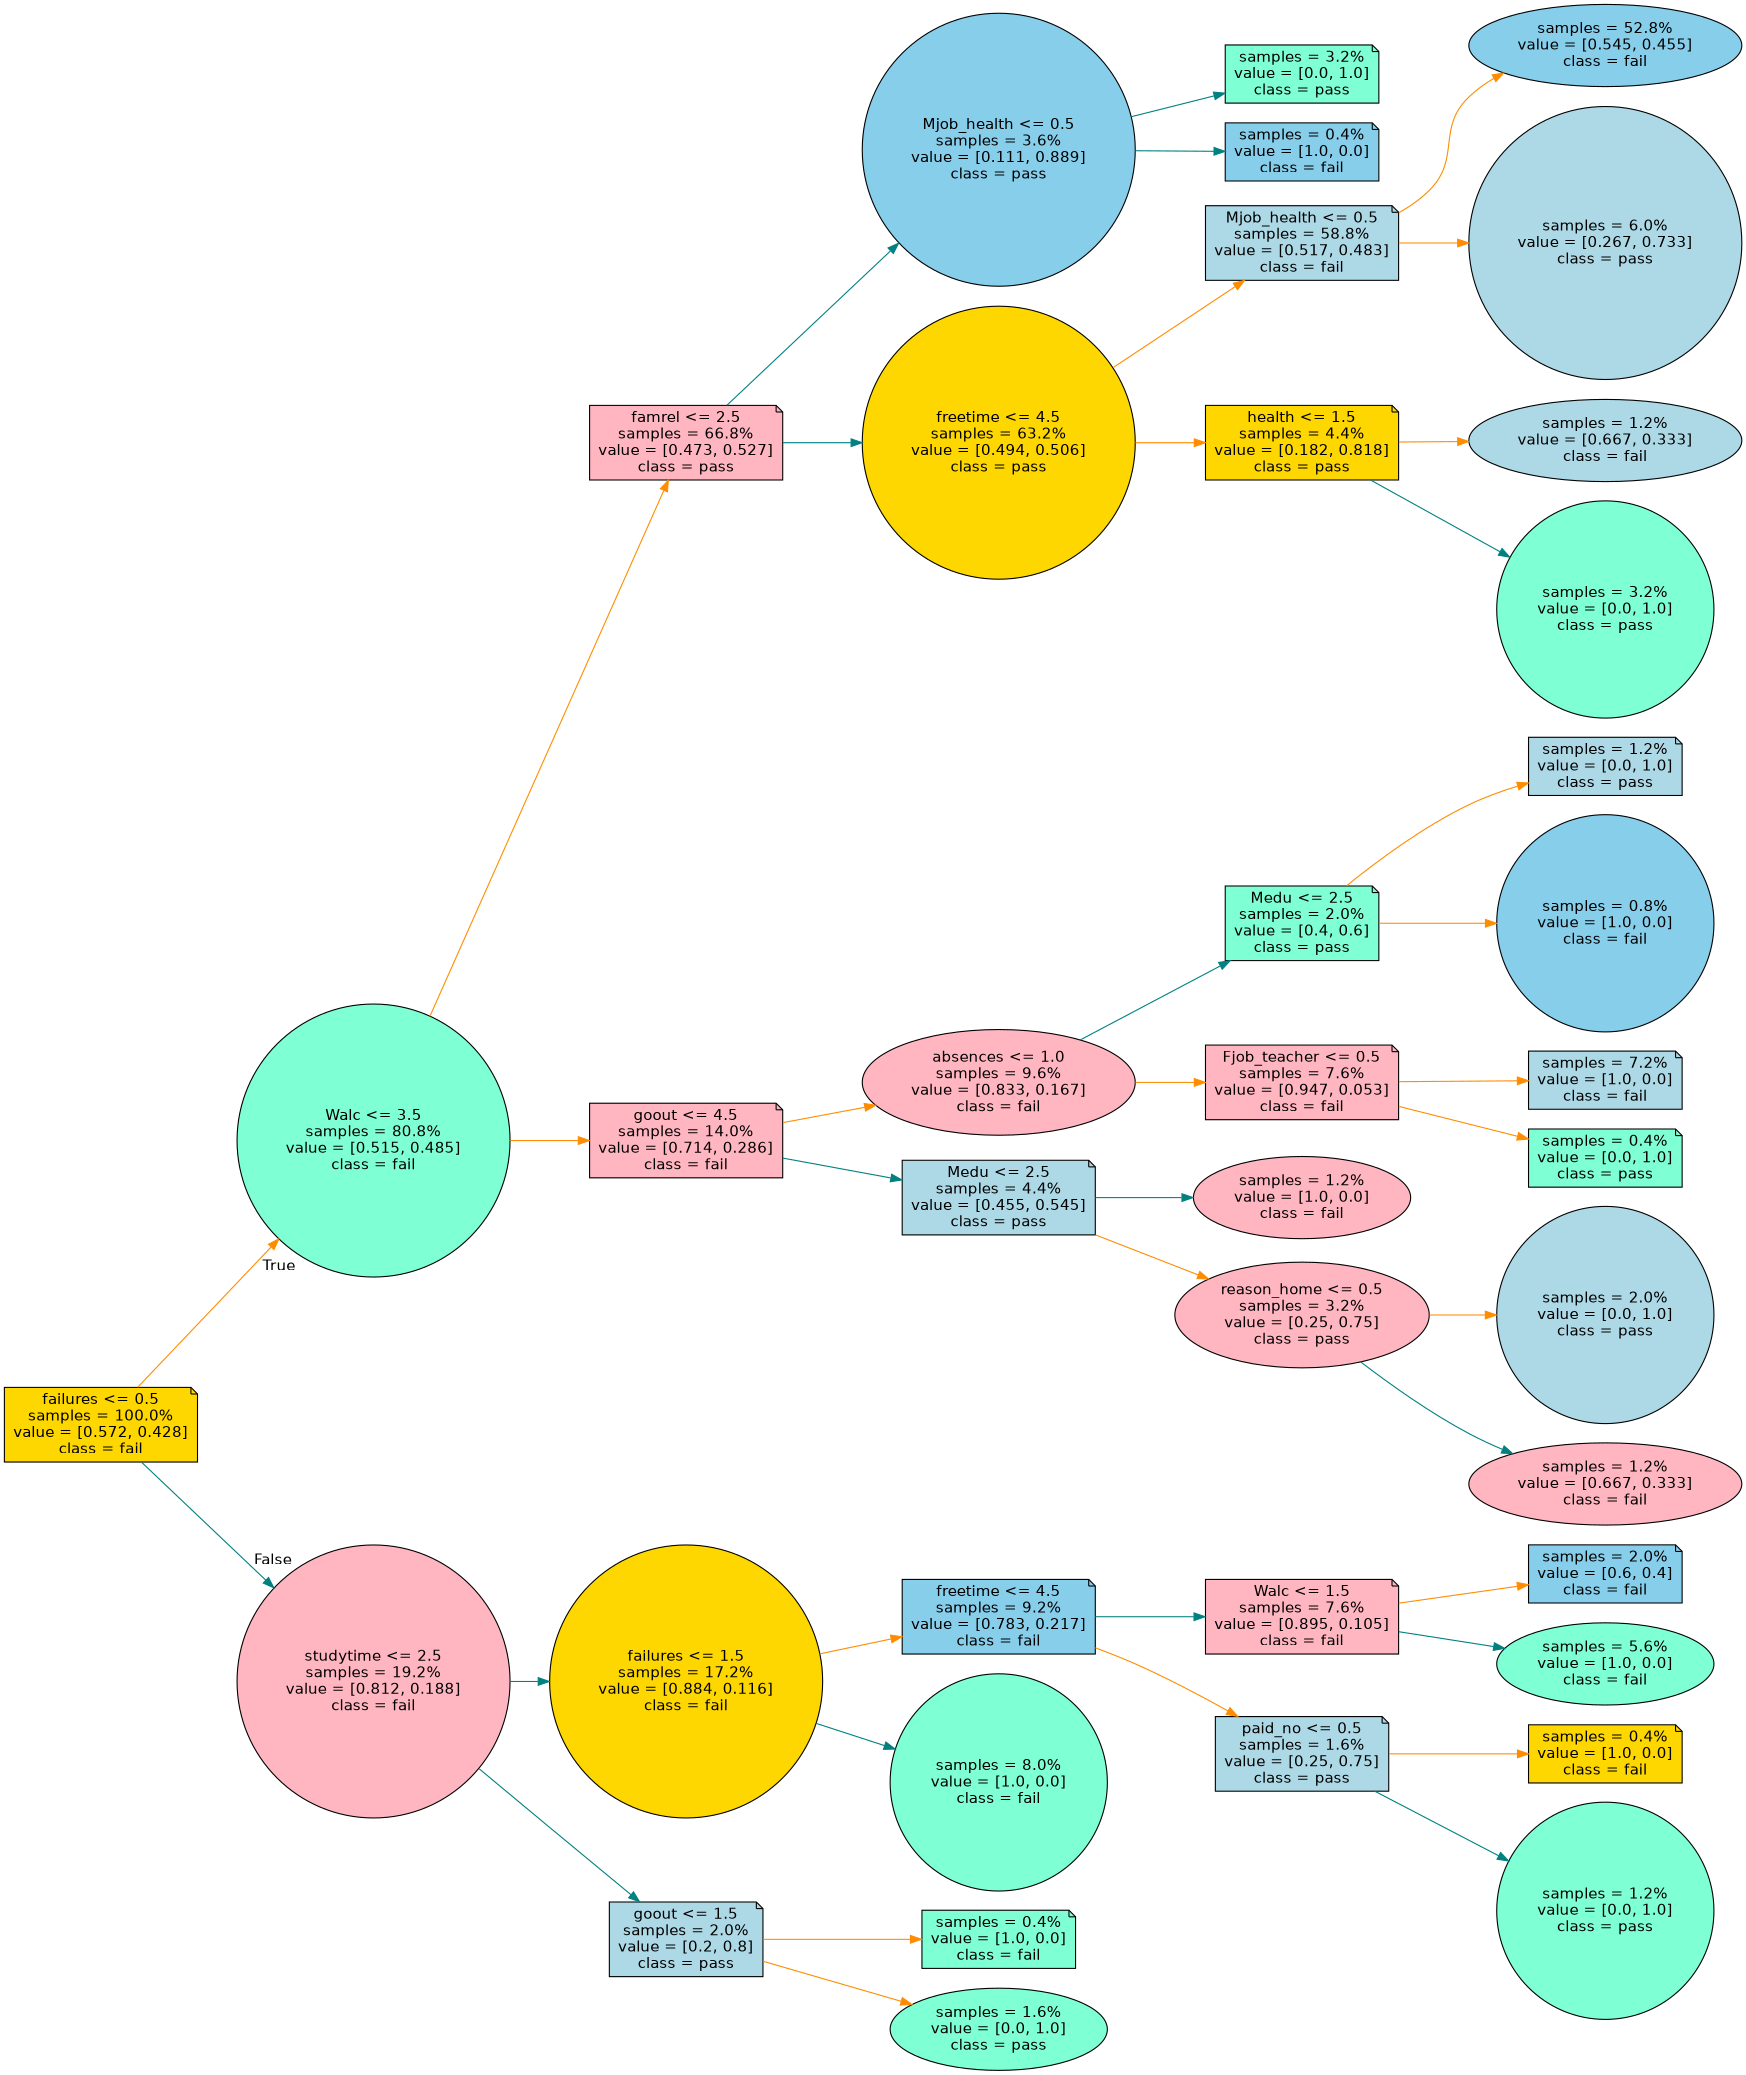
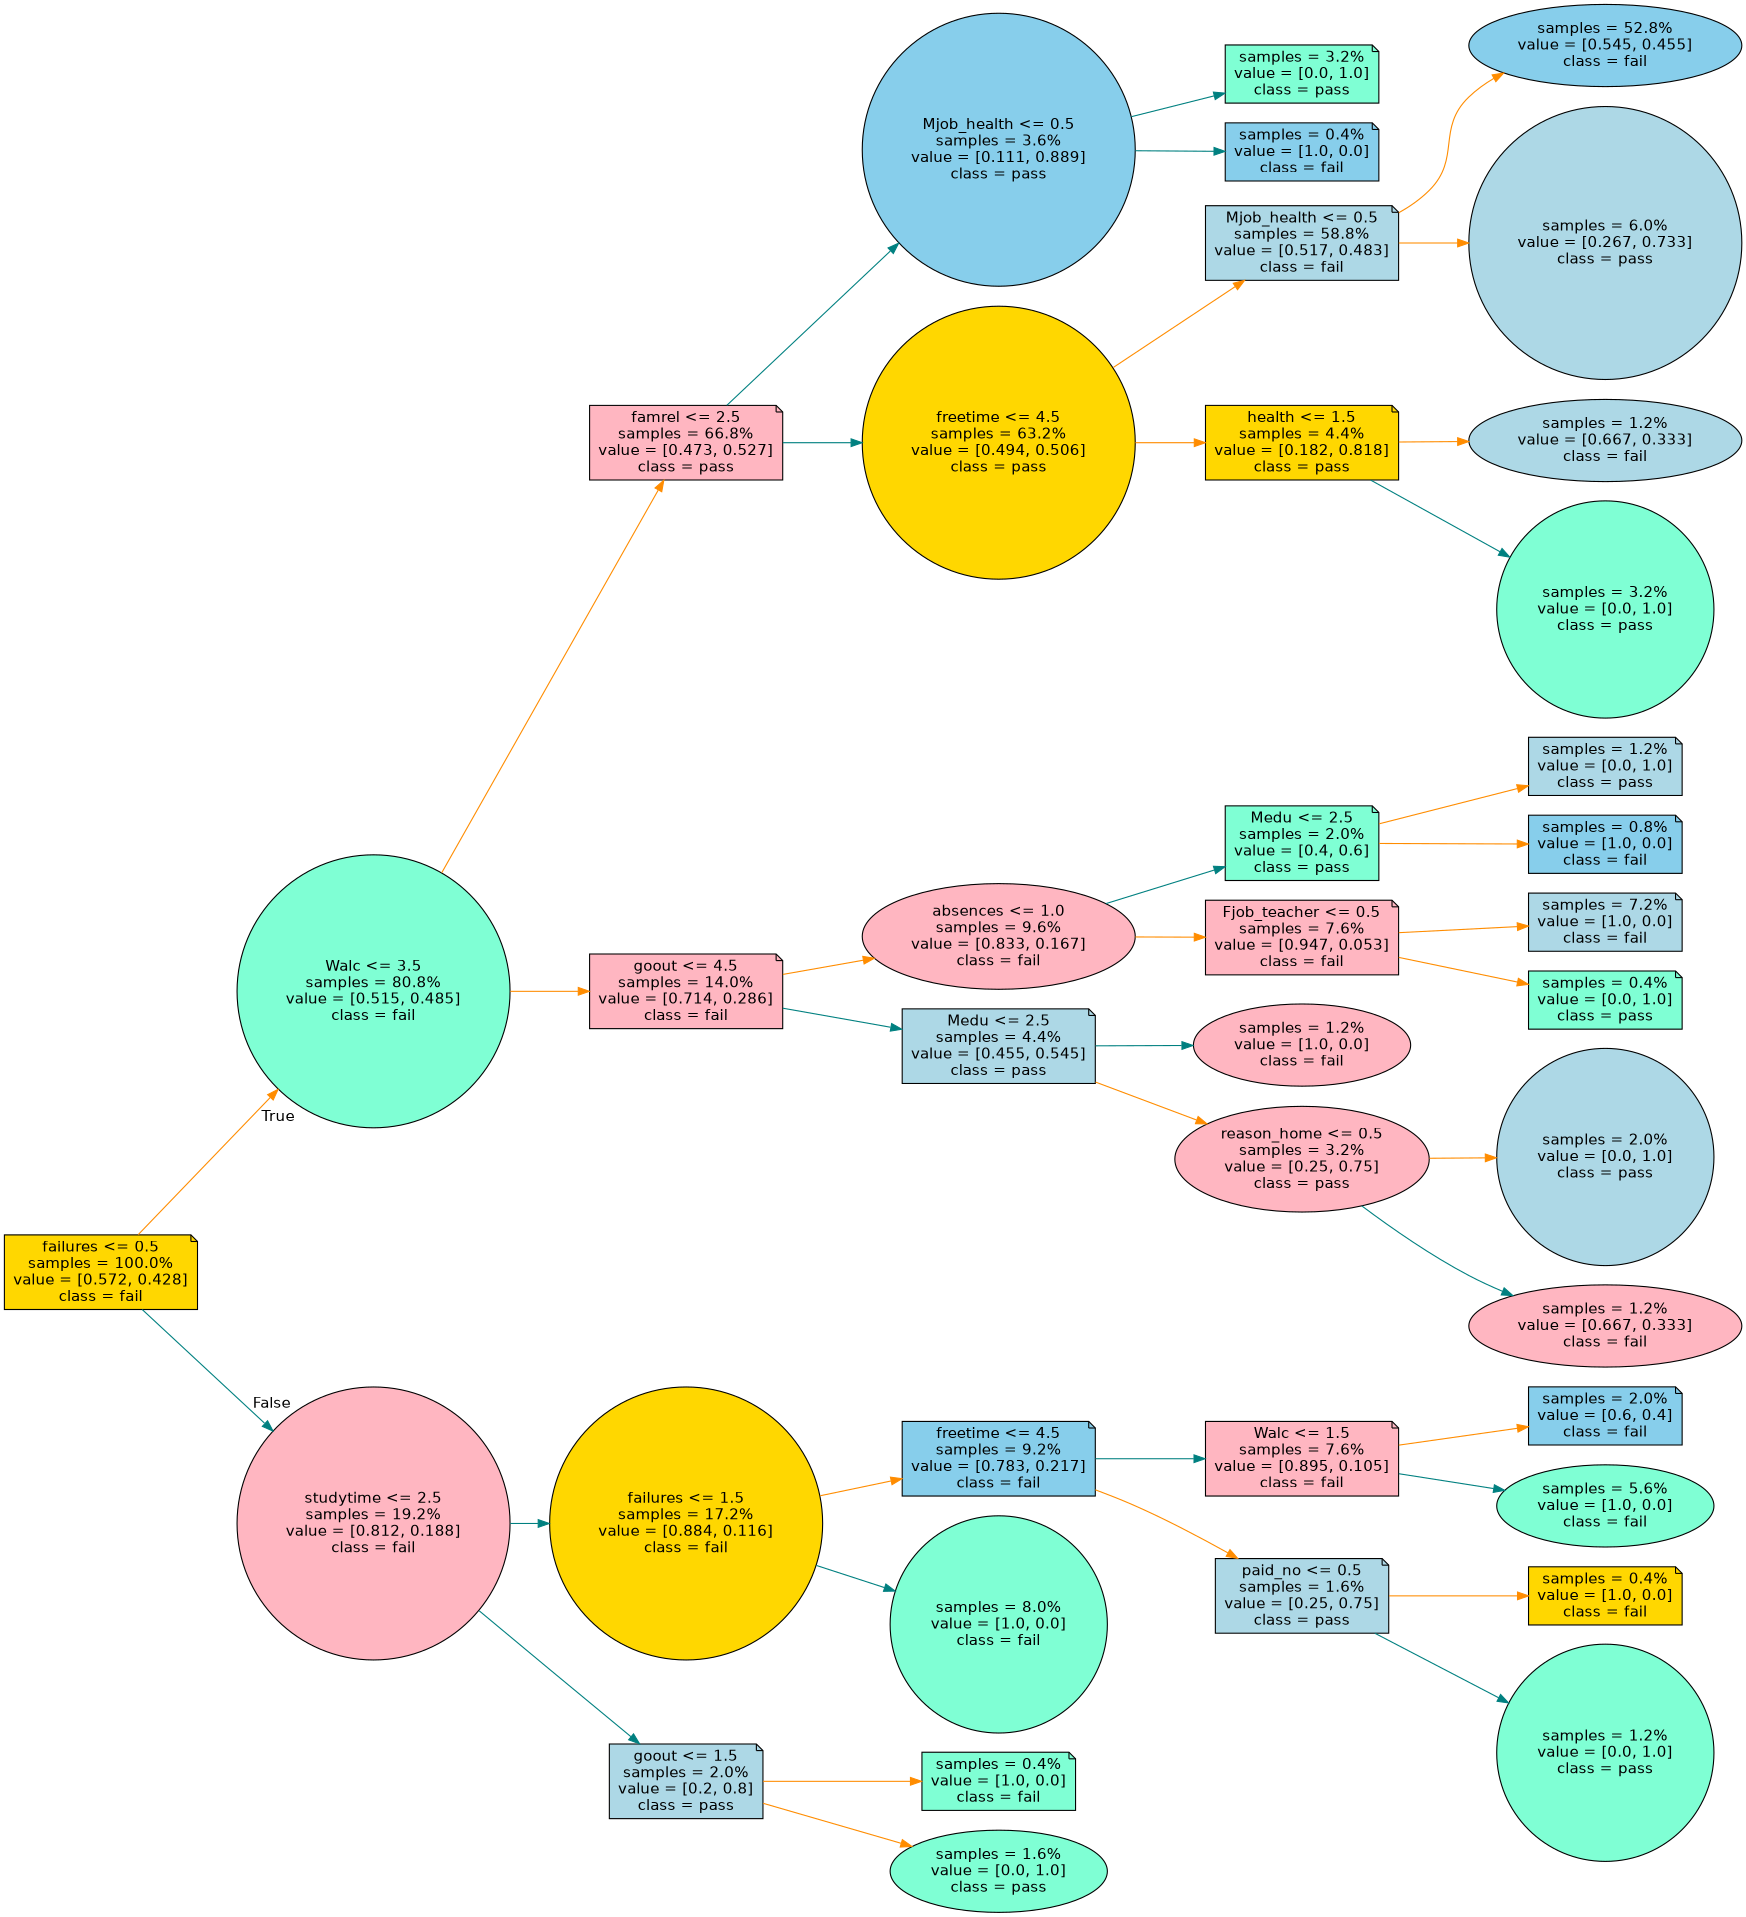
node "samples = 0.8% value = [1.0, 0.0] class = fail": shape circle -> note
